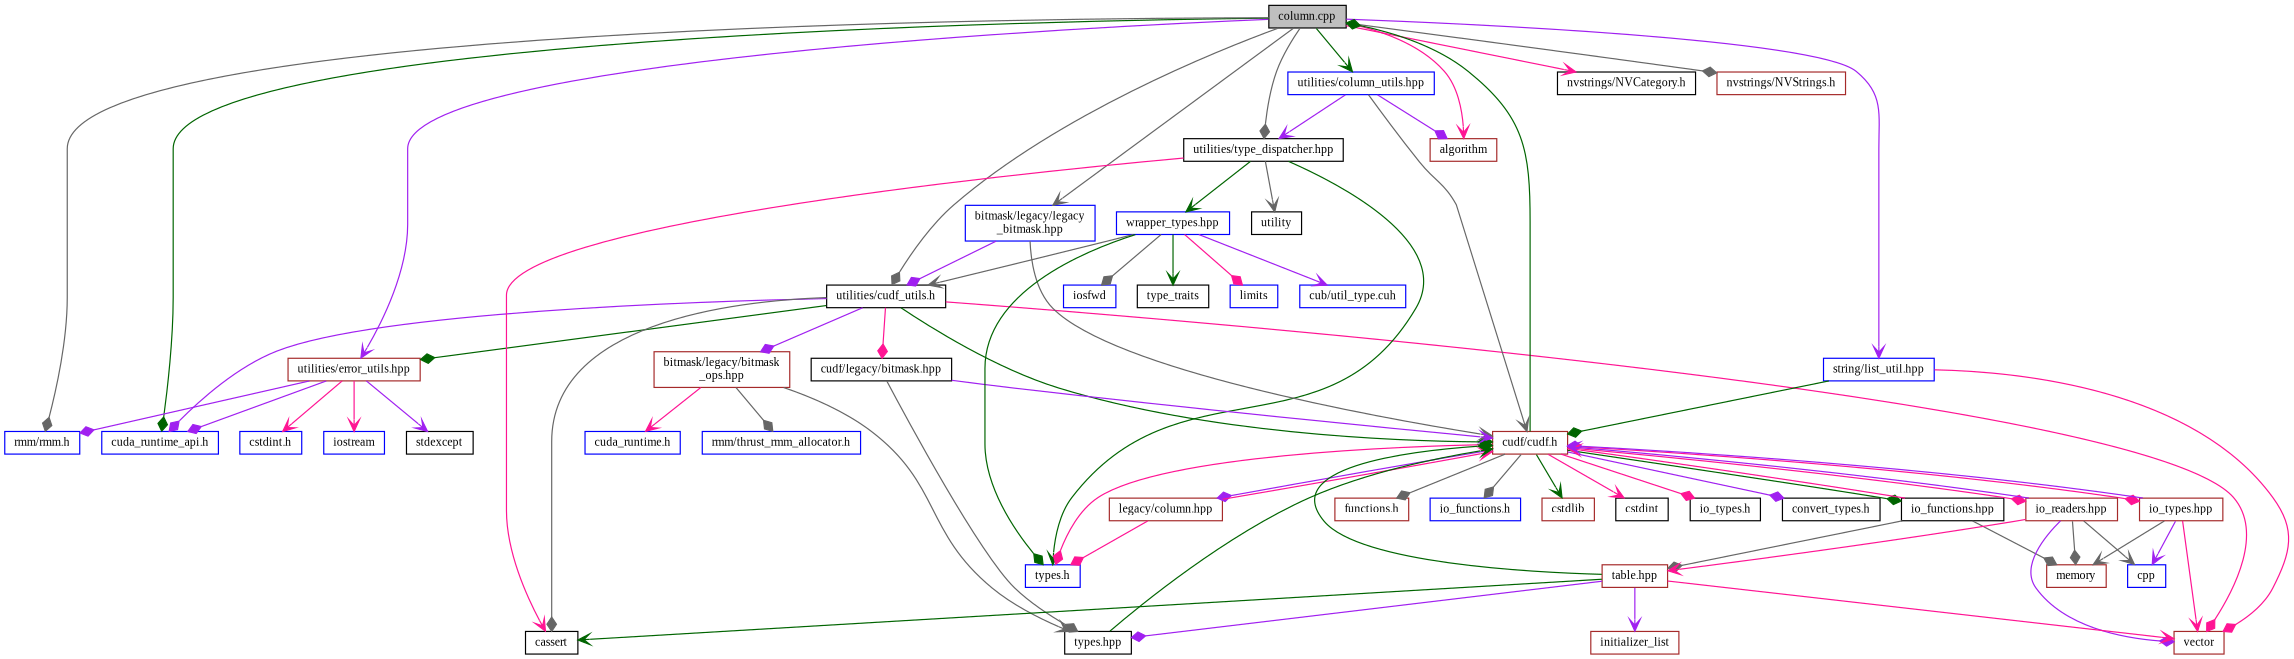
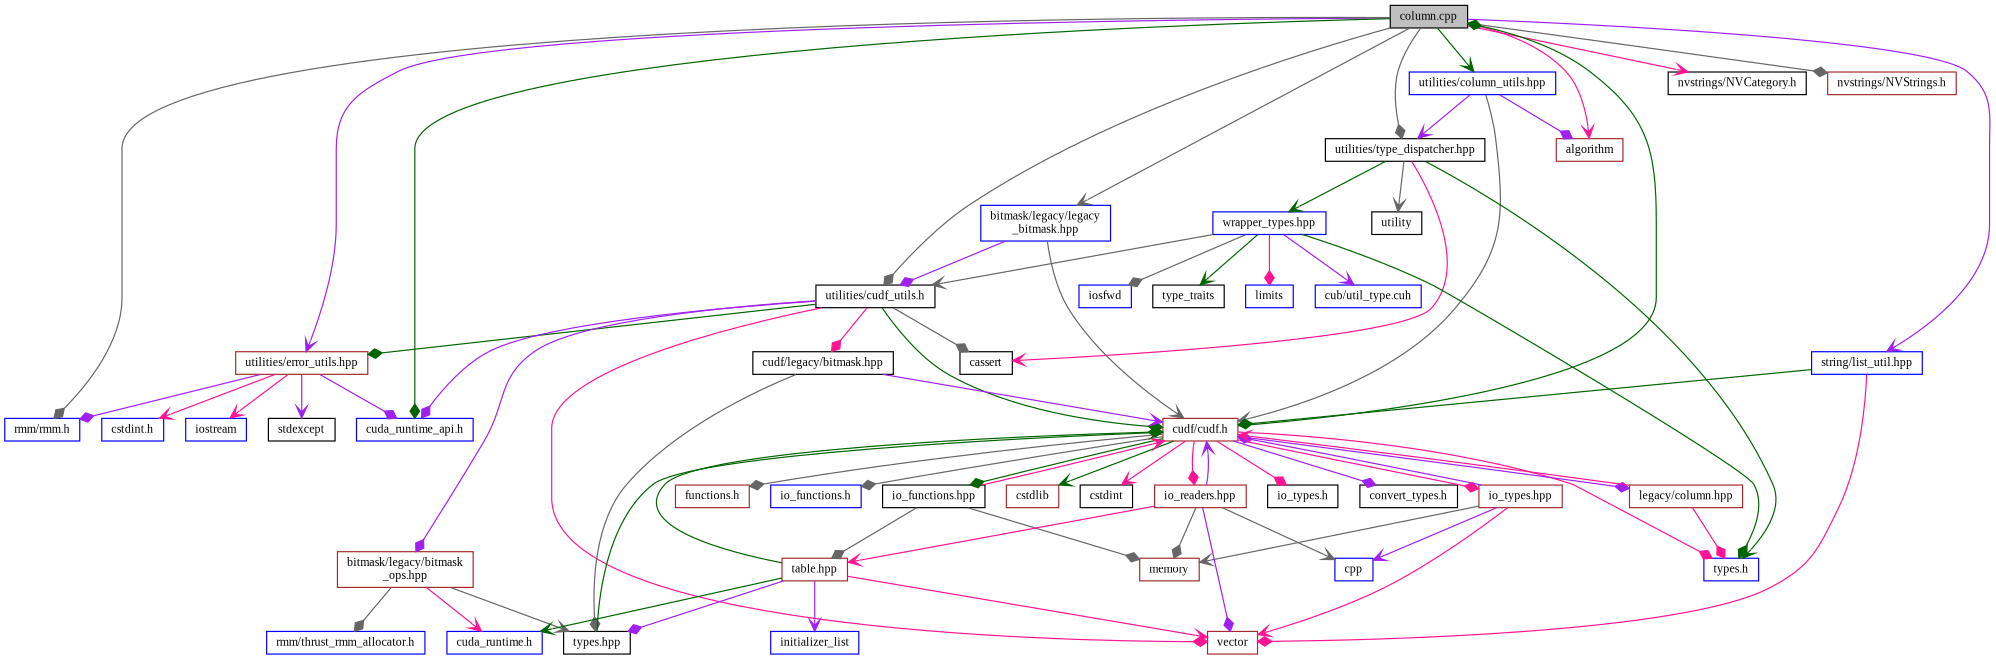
edge "table.hpp" -> "cassert": now "table.hpp" -> "cuda_runtime.h"
node "initializer_list": color brown -> blue
